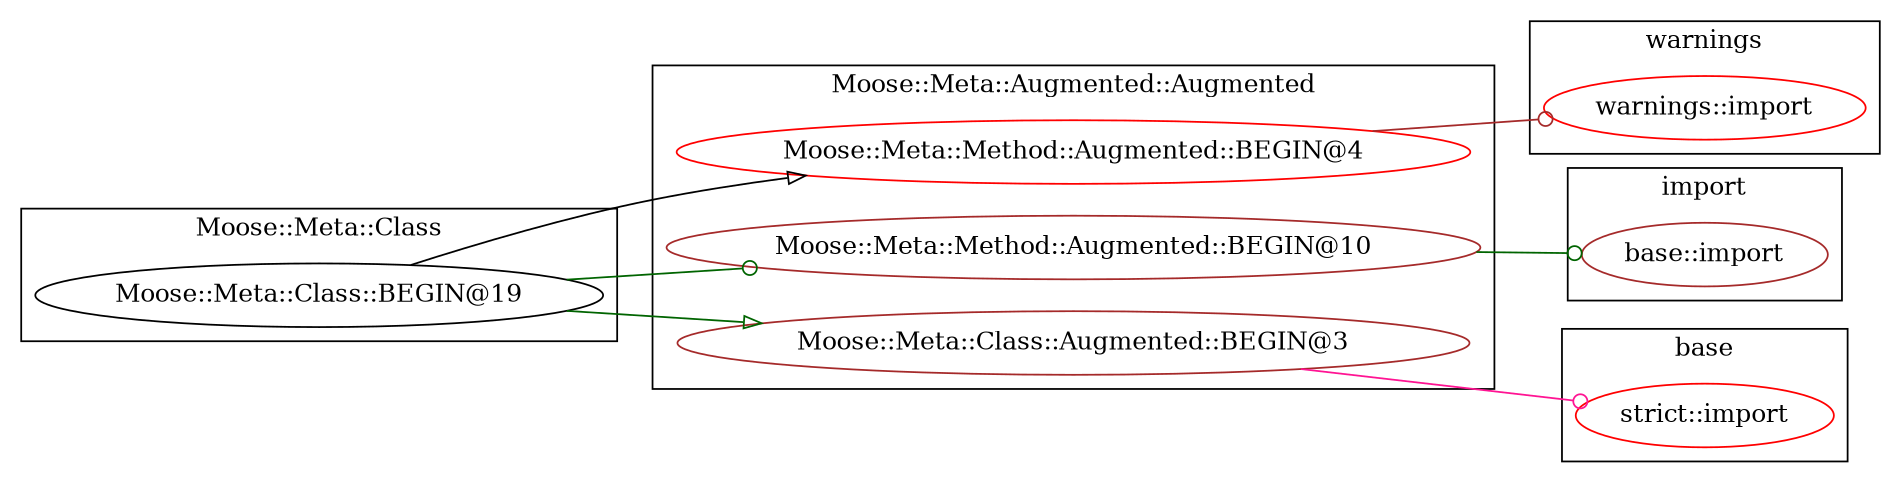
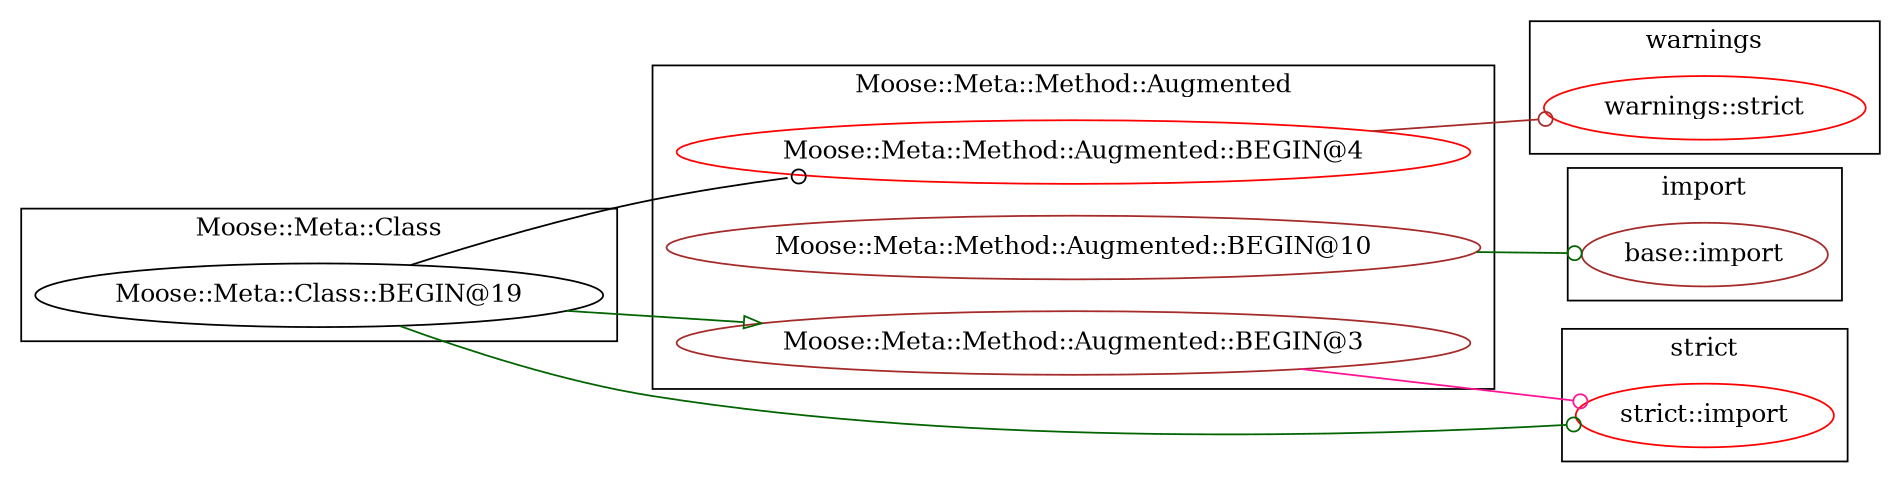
cluster "Moose::Meta::Augmented::Augmented": label "Moose::Meta::Augmented::Augmented" -> "Moose::Meta::Method::Augmented"
node "warnings::import": label "warnings::import" -> "warnings::strict"
edge "Moose::Meta::Class::BEGIN@19" -> "Moose::Meta::Method::Augmented::BEGIN@4": arrowhead onormal -> odot
edge "Moose::Meta::Class::BEGIN@19" -> "Moose::Meta::Method::Augmented::BEGIN@10": now "Moose::Meta::Class::BEGIN@19" -> "strict::import"
node "Moose::Meta::Class::Augmented::BEGIN@3": label "Moose::Meta::Class::Augmented::BEGIN@3" -> "Moose::Meta::Method::Augmented::BEGIN@3"
cluster "base": label "base" -> "strict"
